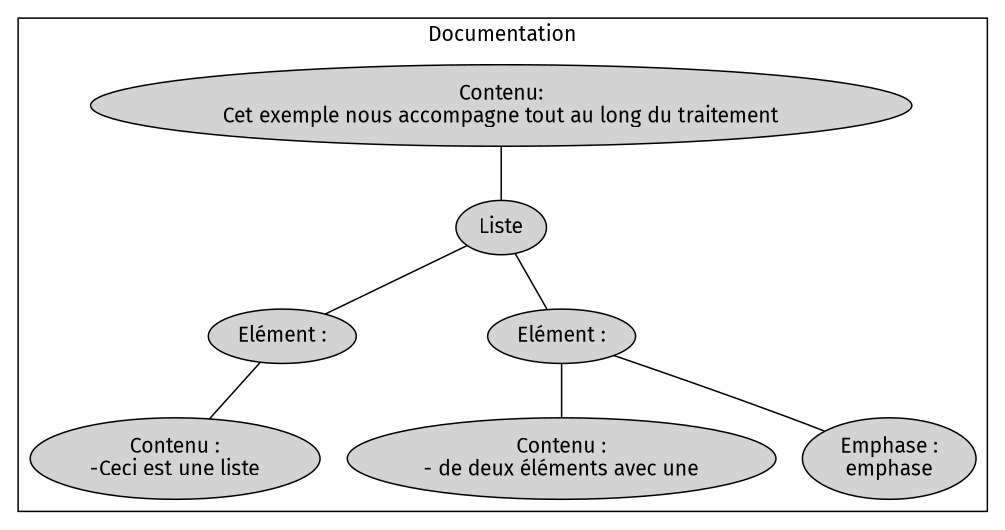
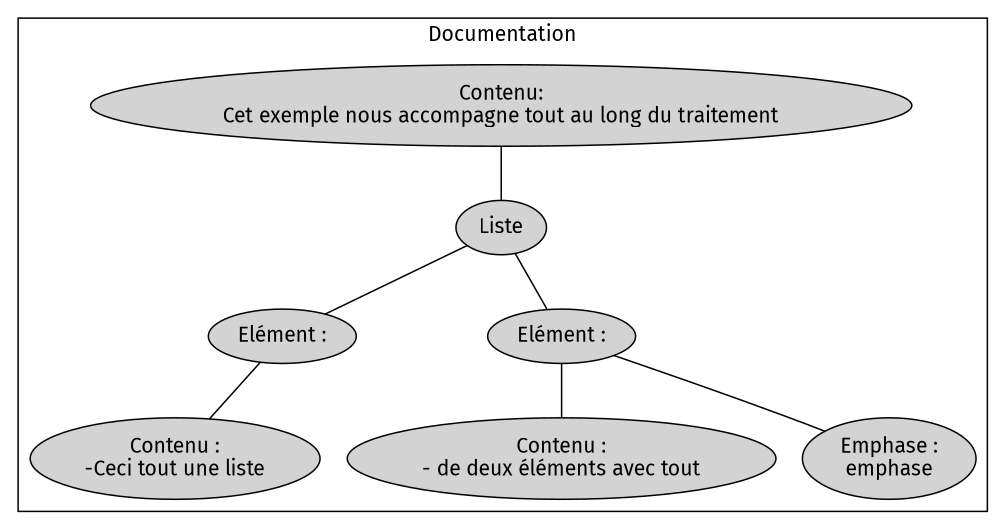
node "Contenu : -Ceci est une liste": label "Contenu : -Ceci est une liste" -> "Contenu : -Ceci tout une liste"
node "Contenu : - de deux éléments avec une": label "Contenu : - de deux éléments avec une" -> "Contenu : - de deux éléments avec tout"
